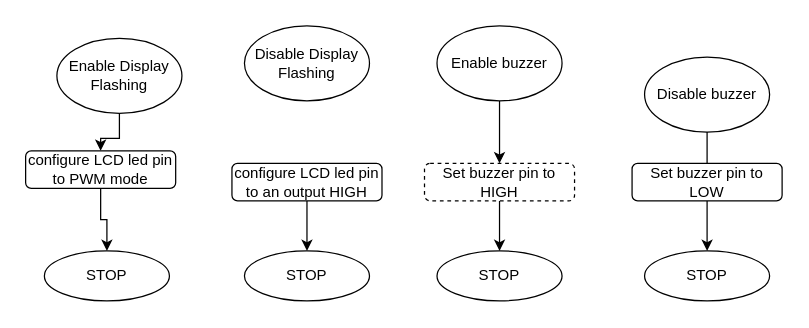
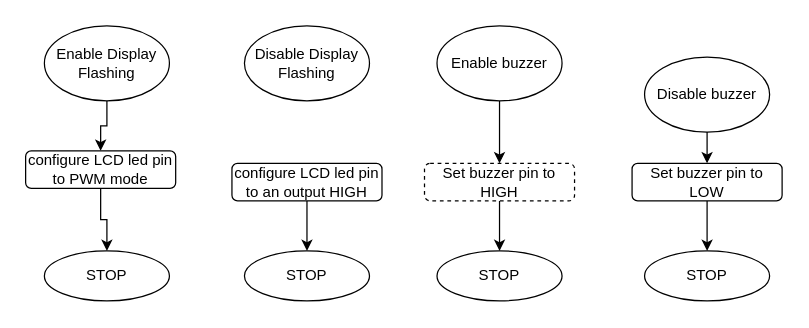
node "Enable Display Flashing": moved (119, 76) -> (107, 63)
edge "Disable buzzer" -- "Set buzzer pin to LOW": arrowhead none -> classic
